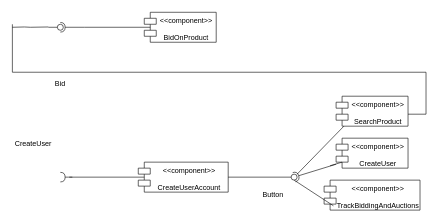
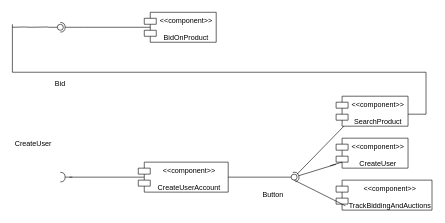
node "<<component>> TrackBiddingAndAuctions": moved (372, 195) -> (384, 195)
